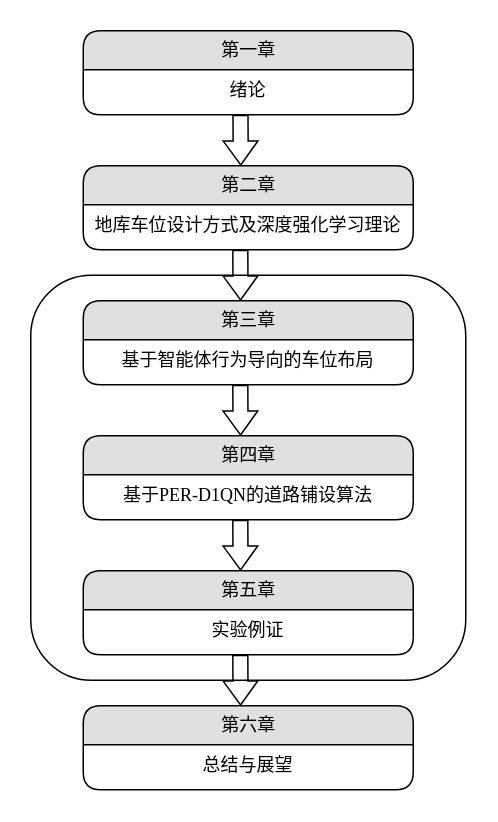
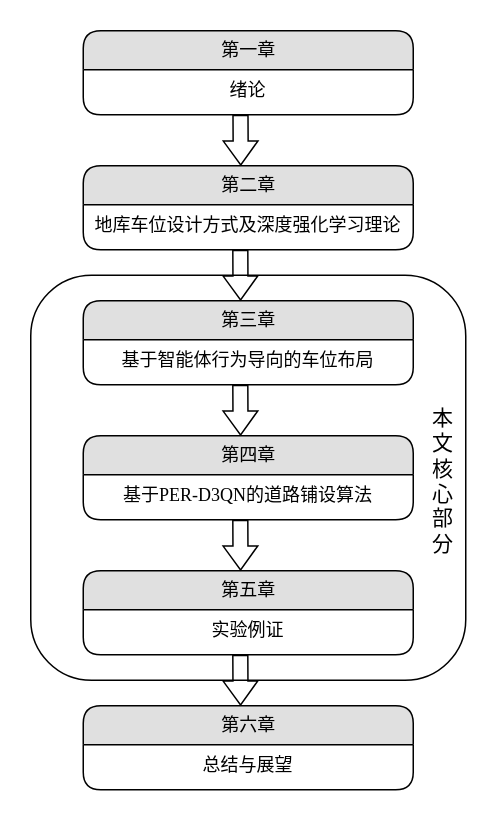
node "本文核心部分": added
node "基于PER-D1QN的道路铺设算法": label "基于PER-D1QN的道路铺设算法" -> "基于PER-D3QN的道路铺设算法"
